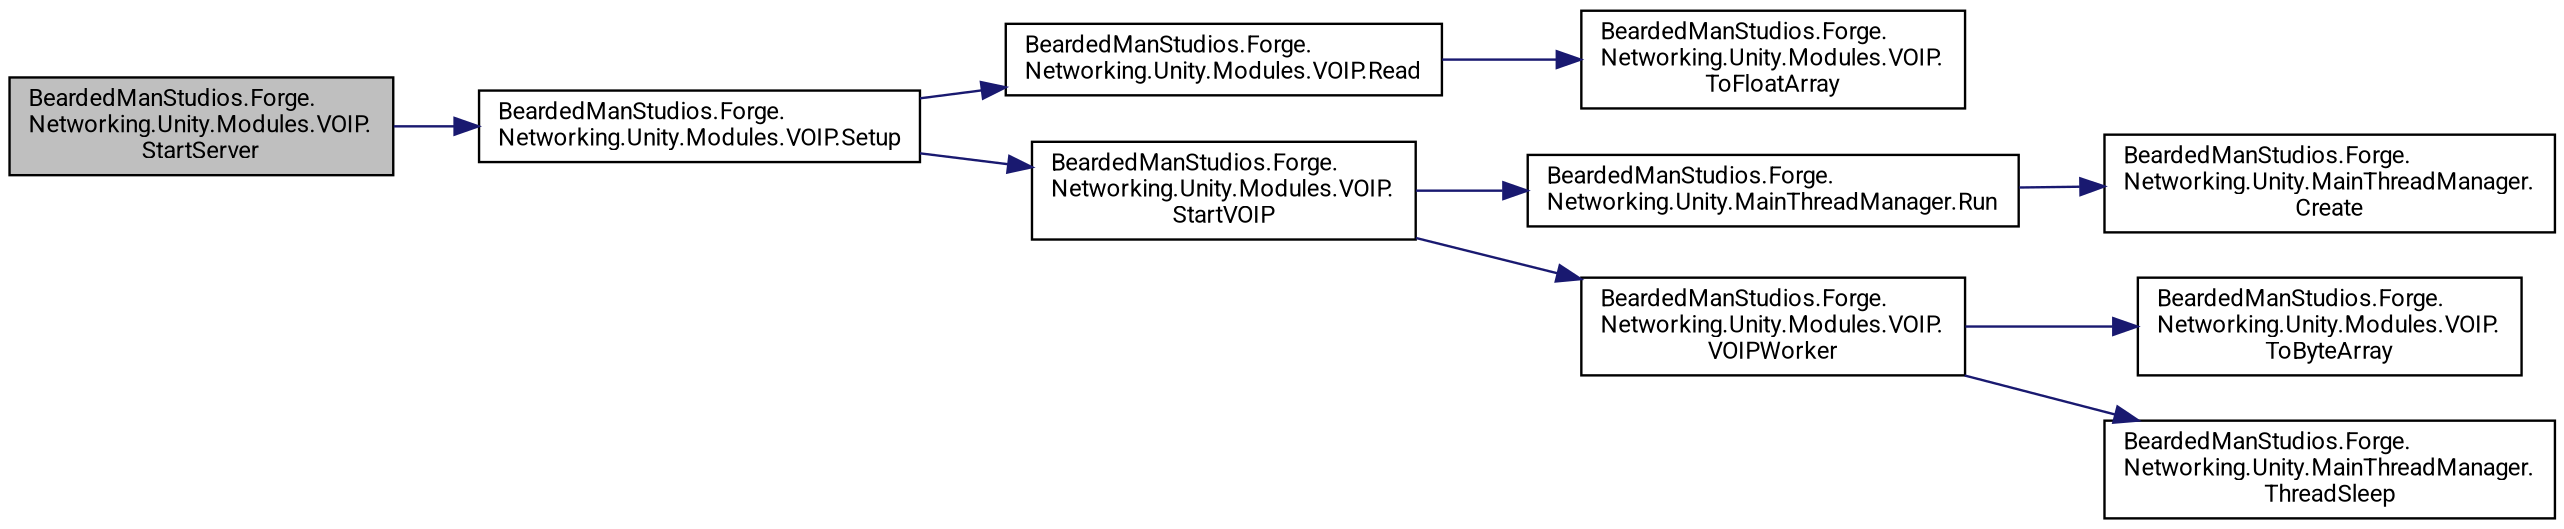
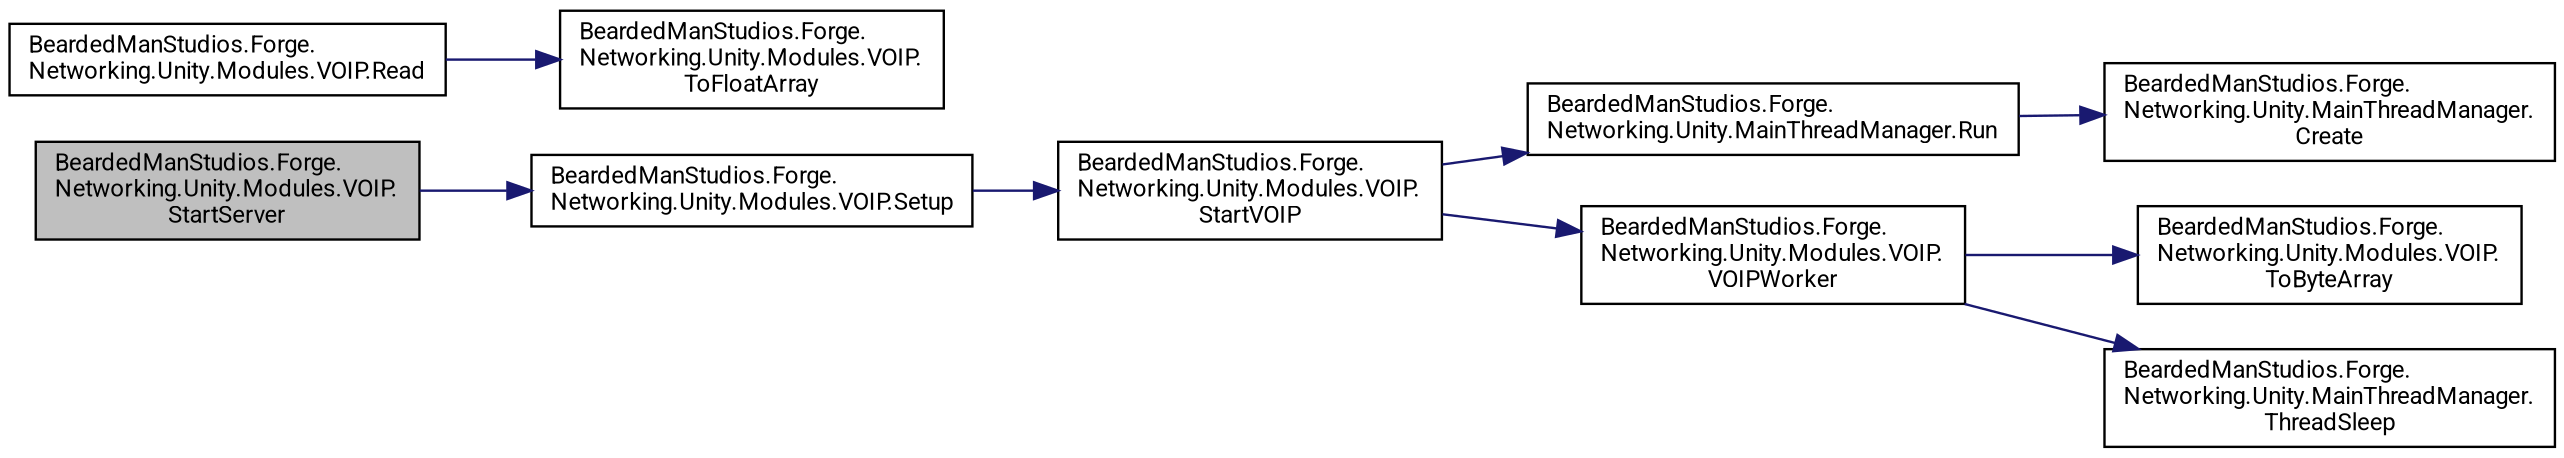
edge "BeardedManStudios.Forge. Networking.Unity.Modules.VOIP.Setup" -> "BeardedManStudios.Forge. Networking.Unity.Modules.VOIP.Read": removed
